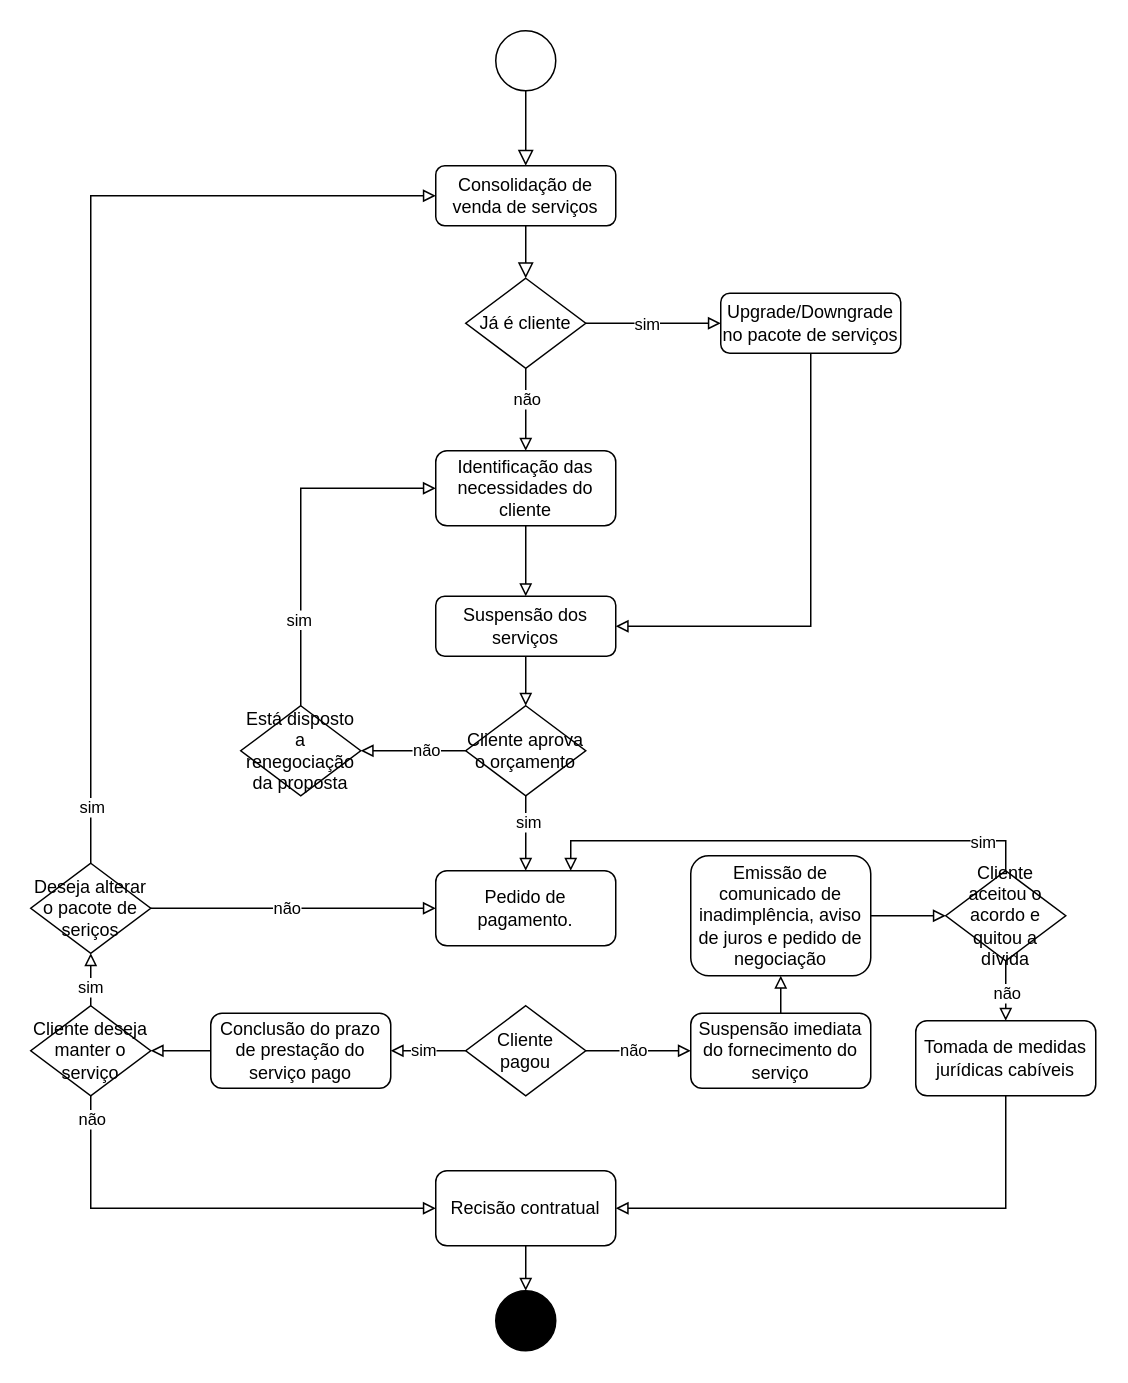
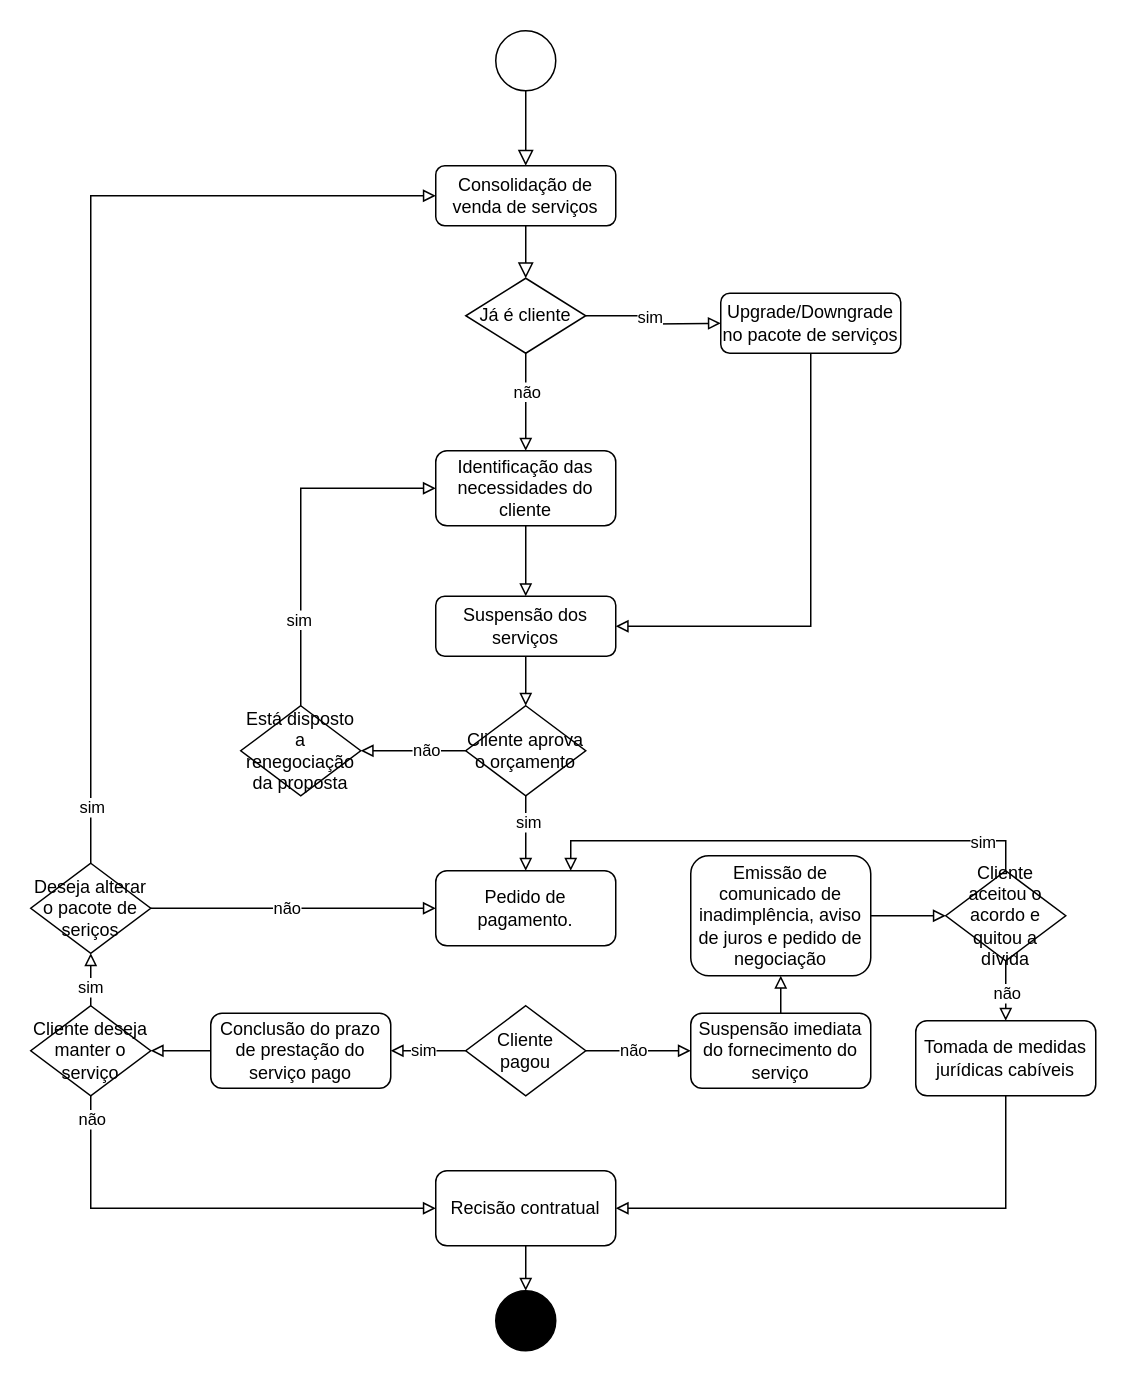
node "Já é cliente": size 120x90 -> 120x75
